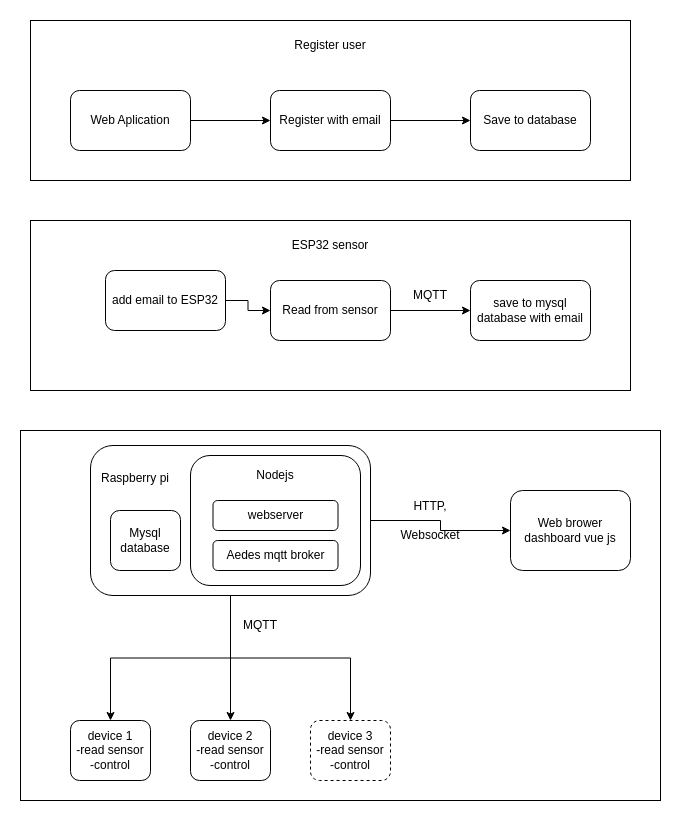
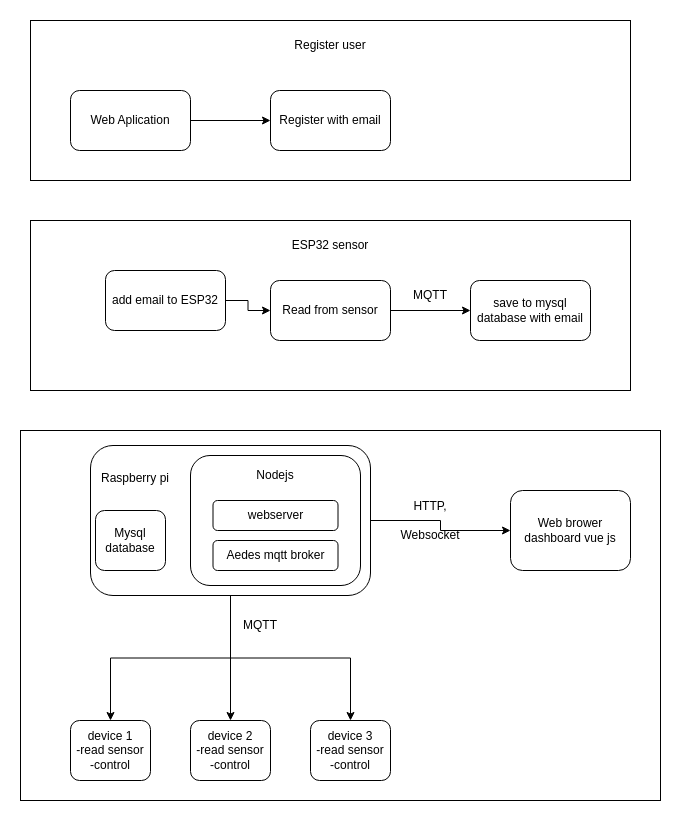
edge "Register with email" -> "Save to database": removed
node "Save to database": removed
node "Mysql database": moved (146, 541) -> (131, 541)
node "device 3 -read sensor -control": style dashed -> solid
